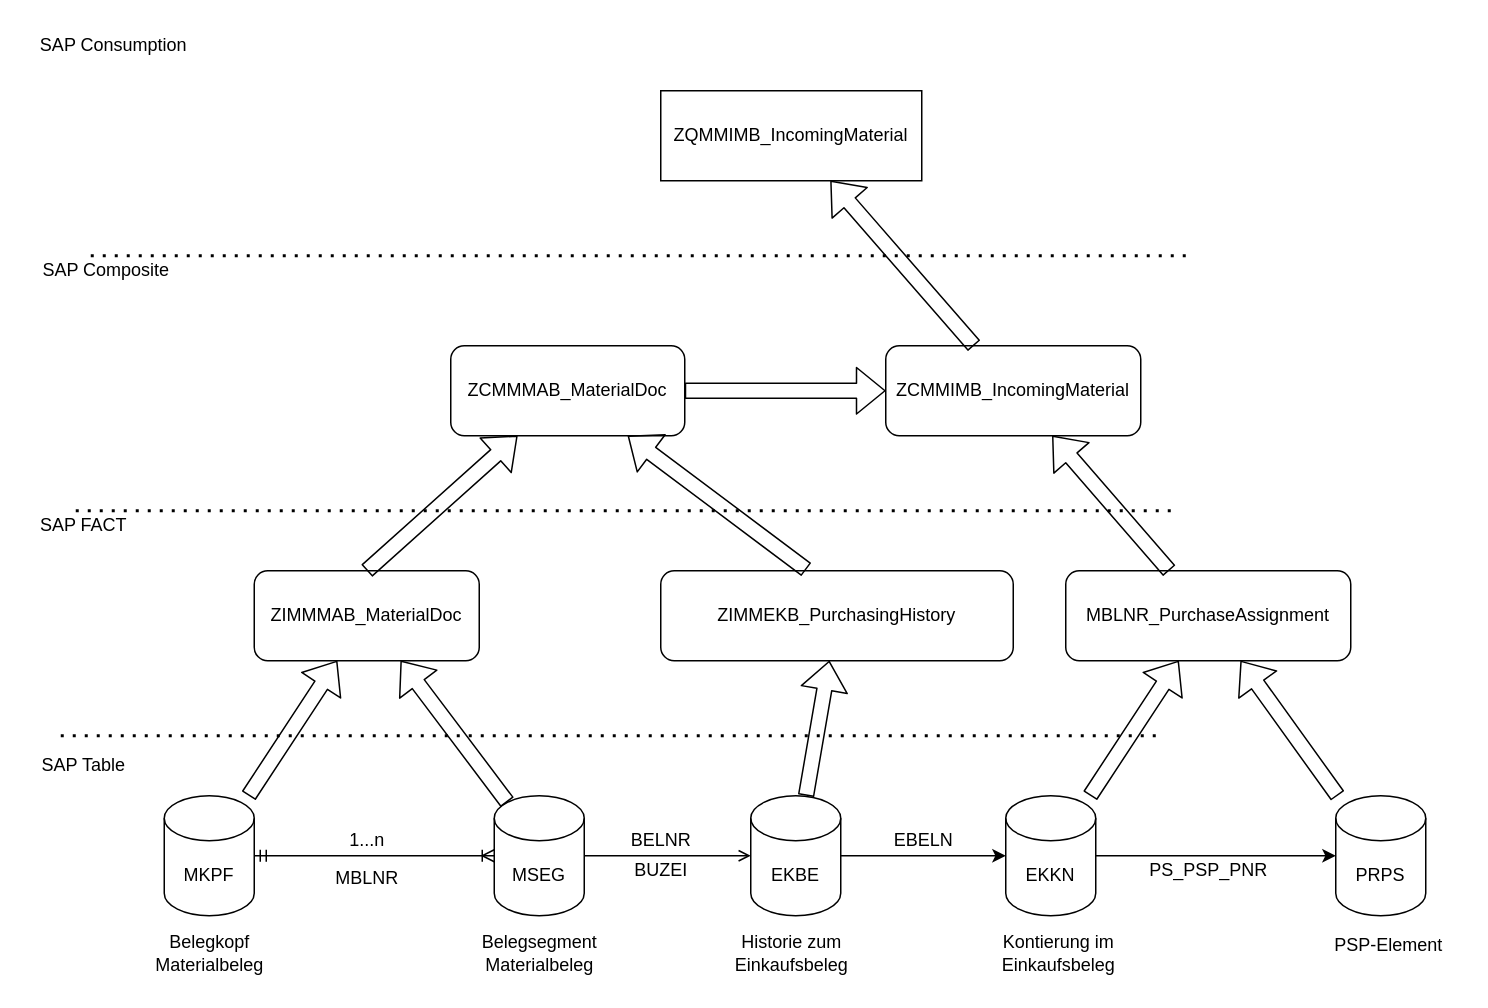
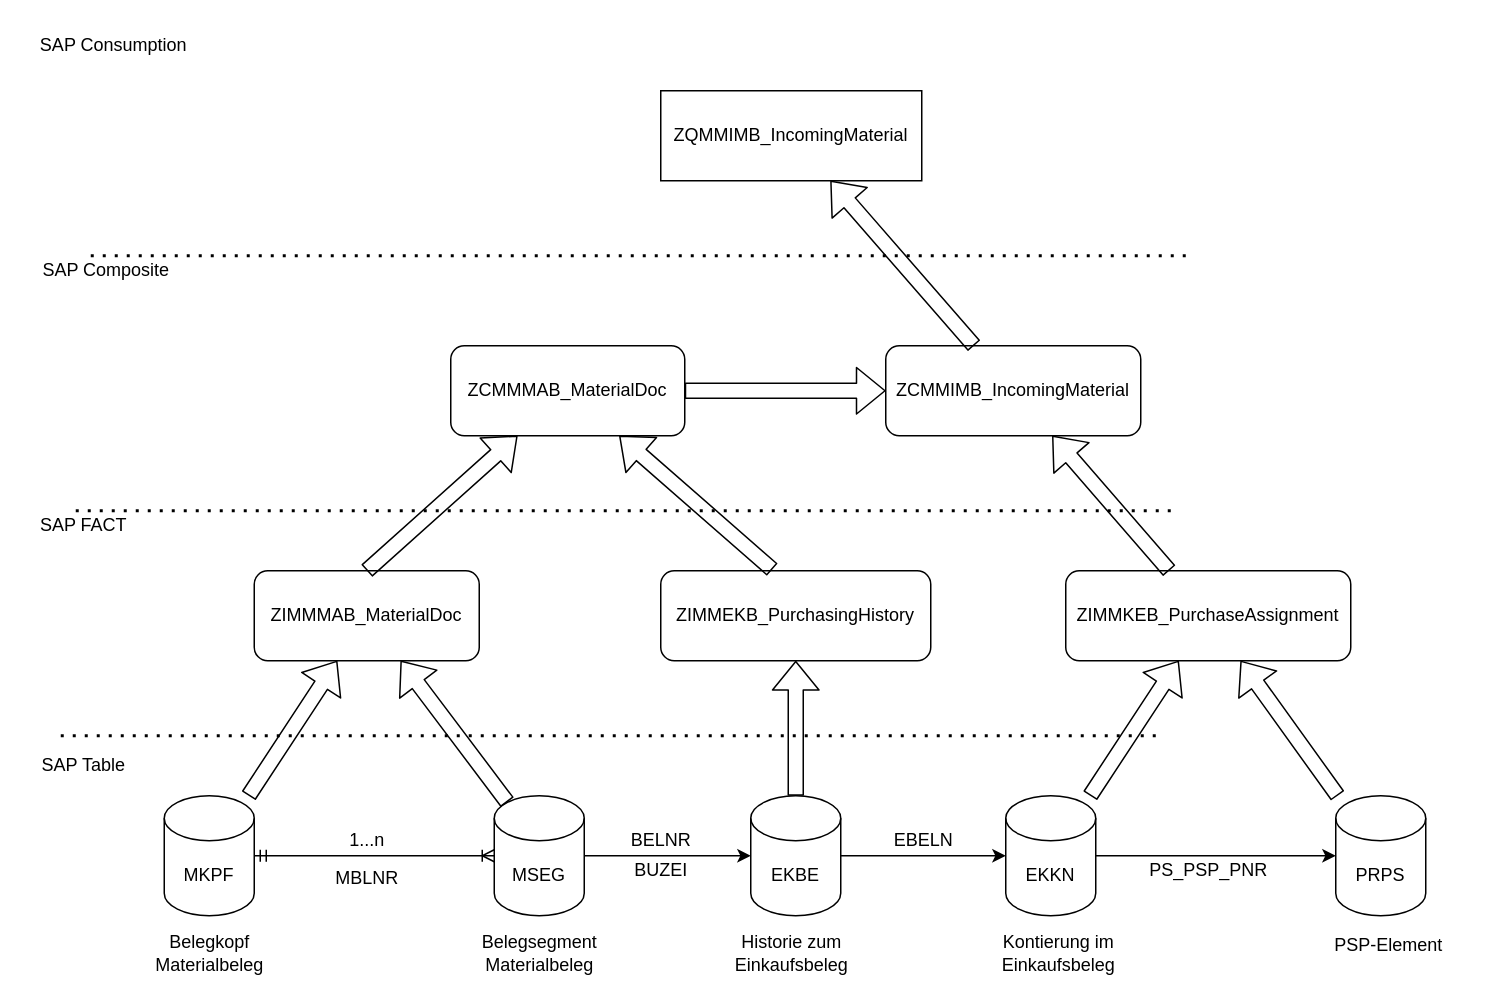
node "ZIMMEKB_PurchasingHistory": size 353x90 -> 270x90
node "MBLNR_PurchaseAssignment": label "MBLNR_PurchaseAssignment" -> "ZIMMKEB_PurchaseAssignment"
edge "MSEG" -> "EKBE": arrowhead open -> classic
